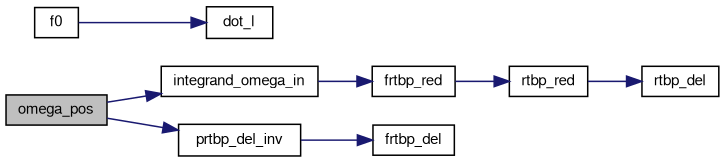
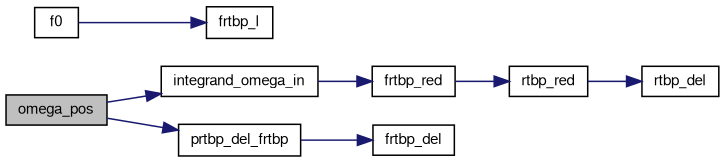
node "dot_l": label "dot_l" -> "frtbp_l"
node "prtbp_del_inv": label "prtbp_del_inv" -> "prtbp_del_frtbp"
